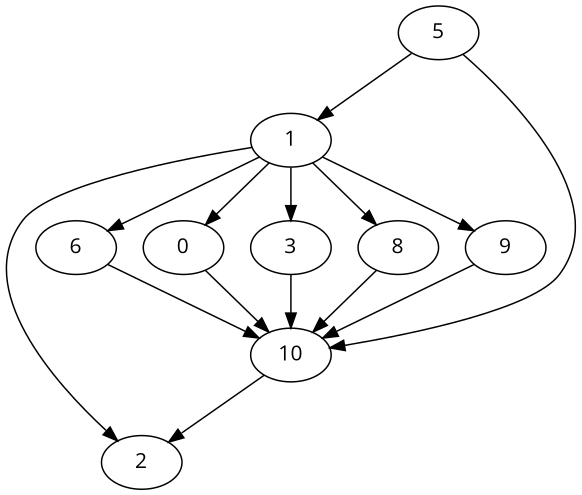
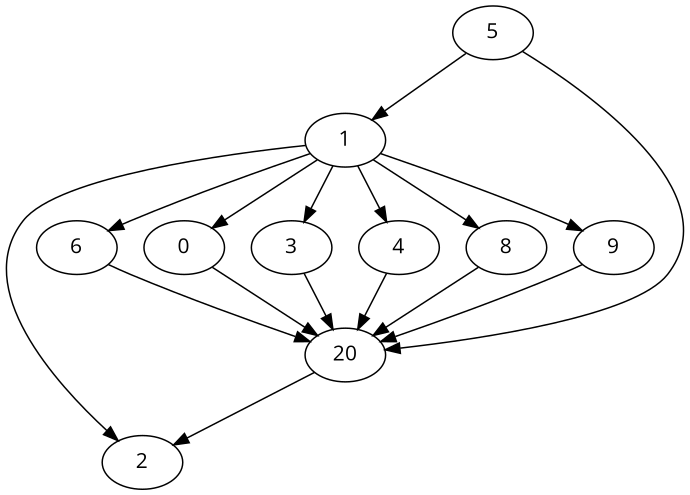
node "4": added
node "10": label "10" -> "20"
